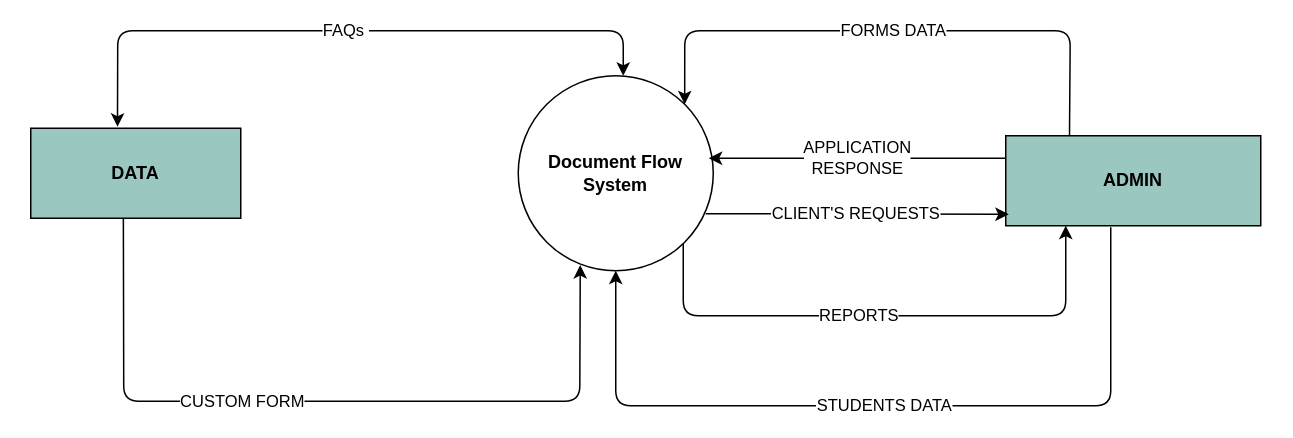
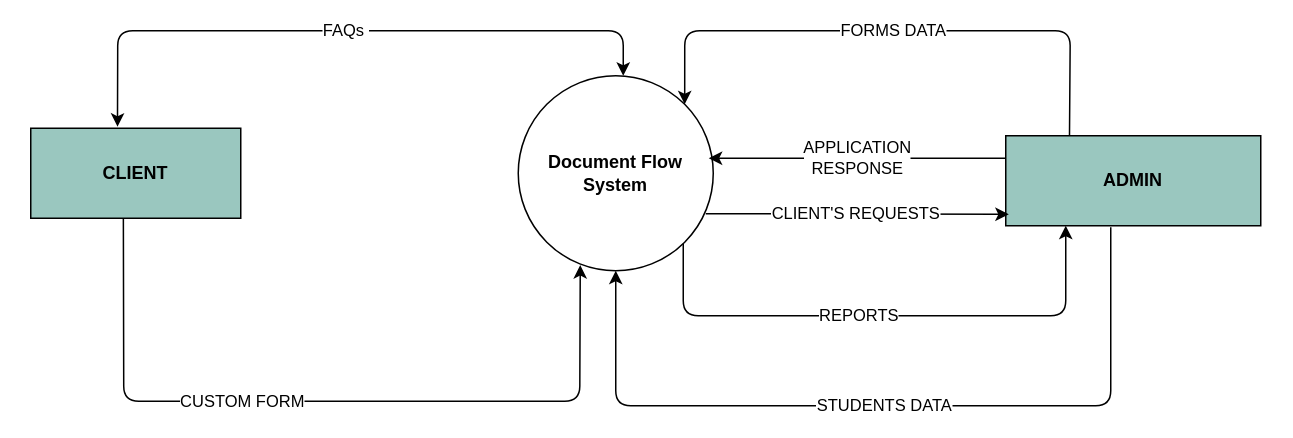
node "DATA": label "DATA" -> "CLIENT"
